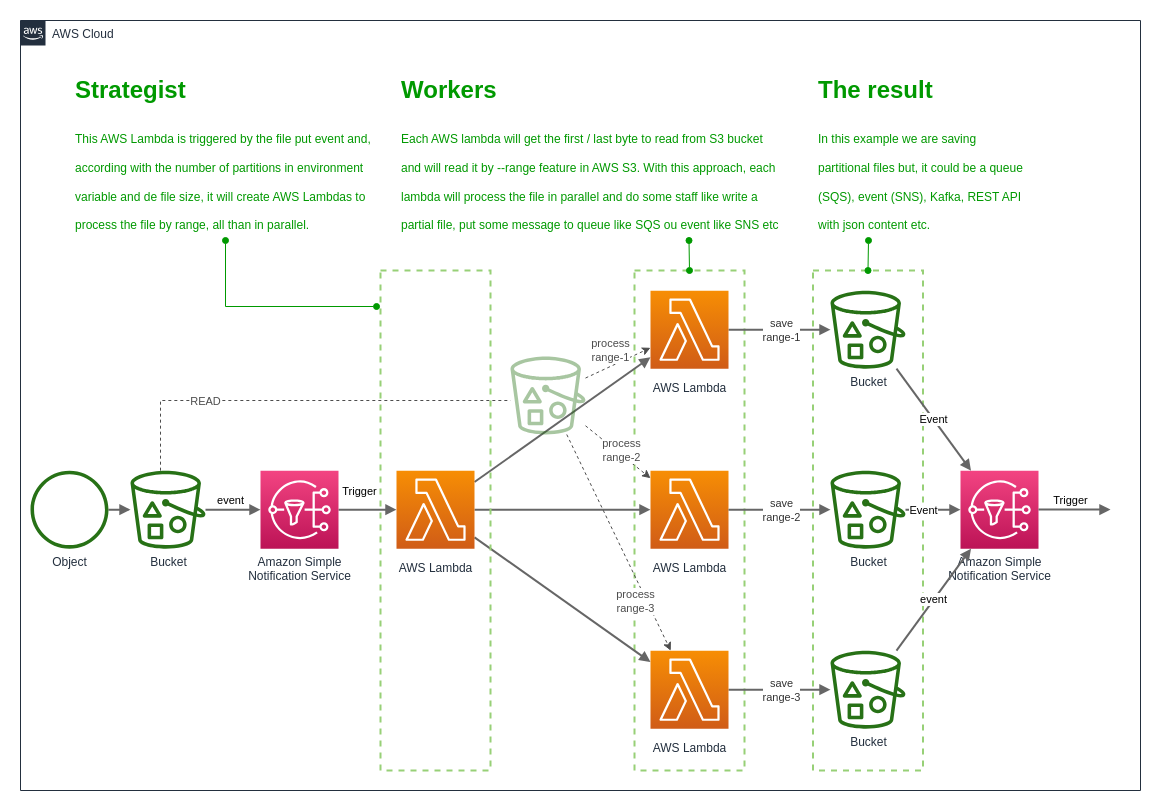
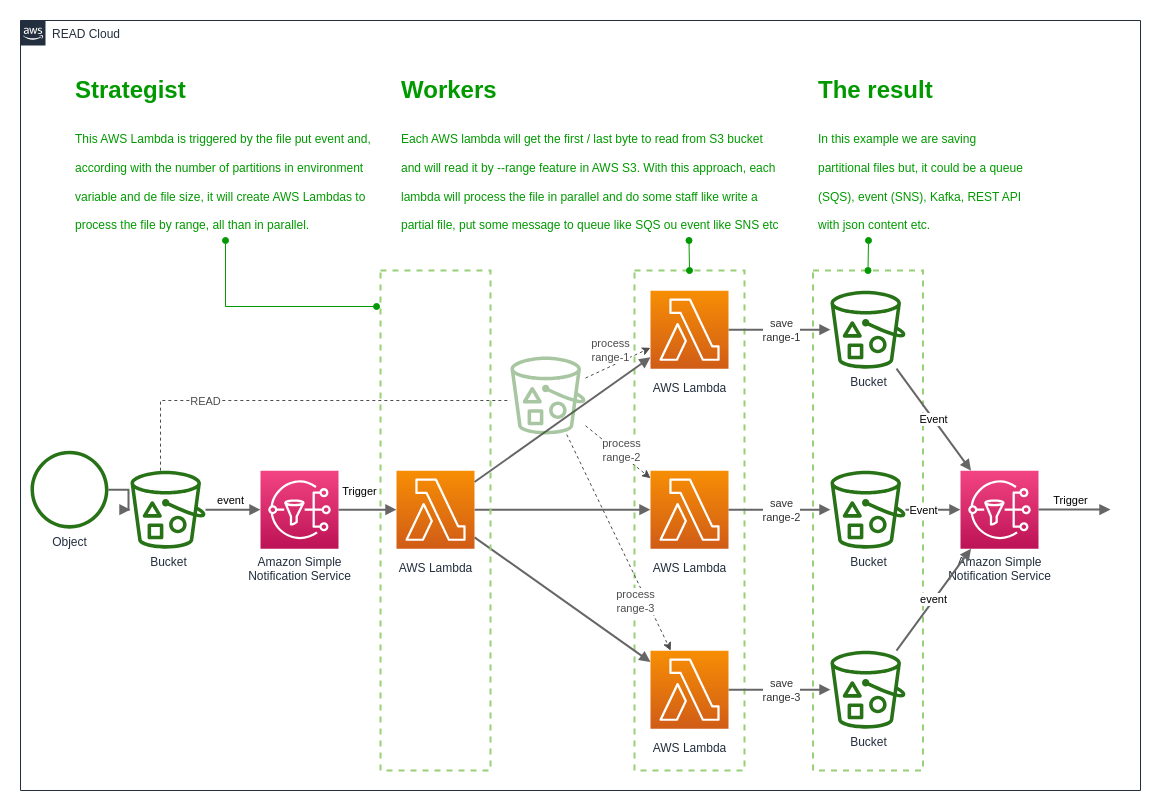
node "AWS Cloud": label "AWS Cloud" -> "READ Cloud"
node "Object": moved (70, 510) -> (70, 490)
